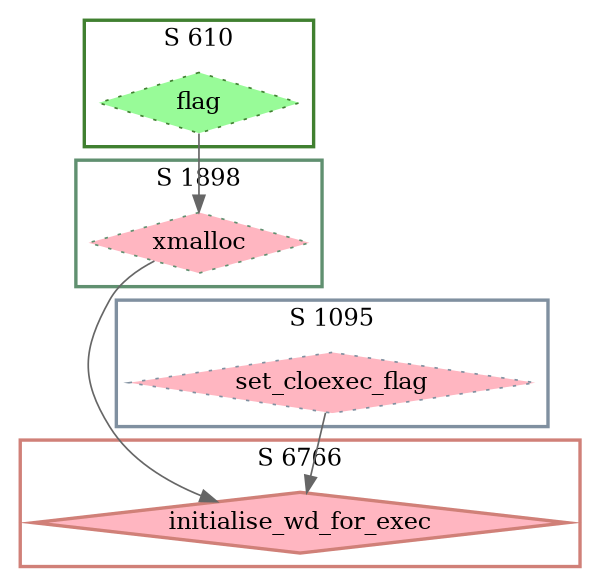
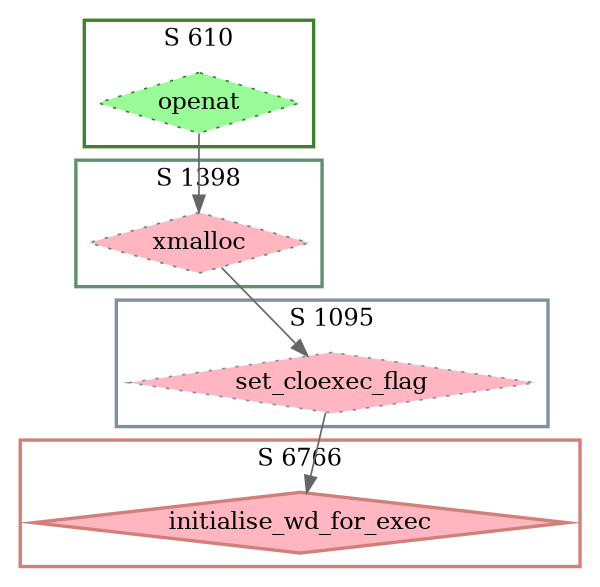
node "flag": label "flag" -> "openat"
cluster "S 1898": label "S 1898" -> "S 1398"
edge "xmalloc" -> "initialise_wd_for_exec": now "xmalloc" -> "set_cloexec_flag"
